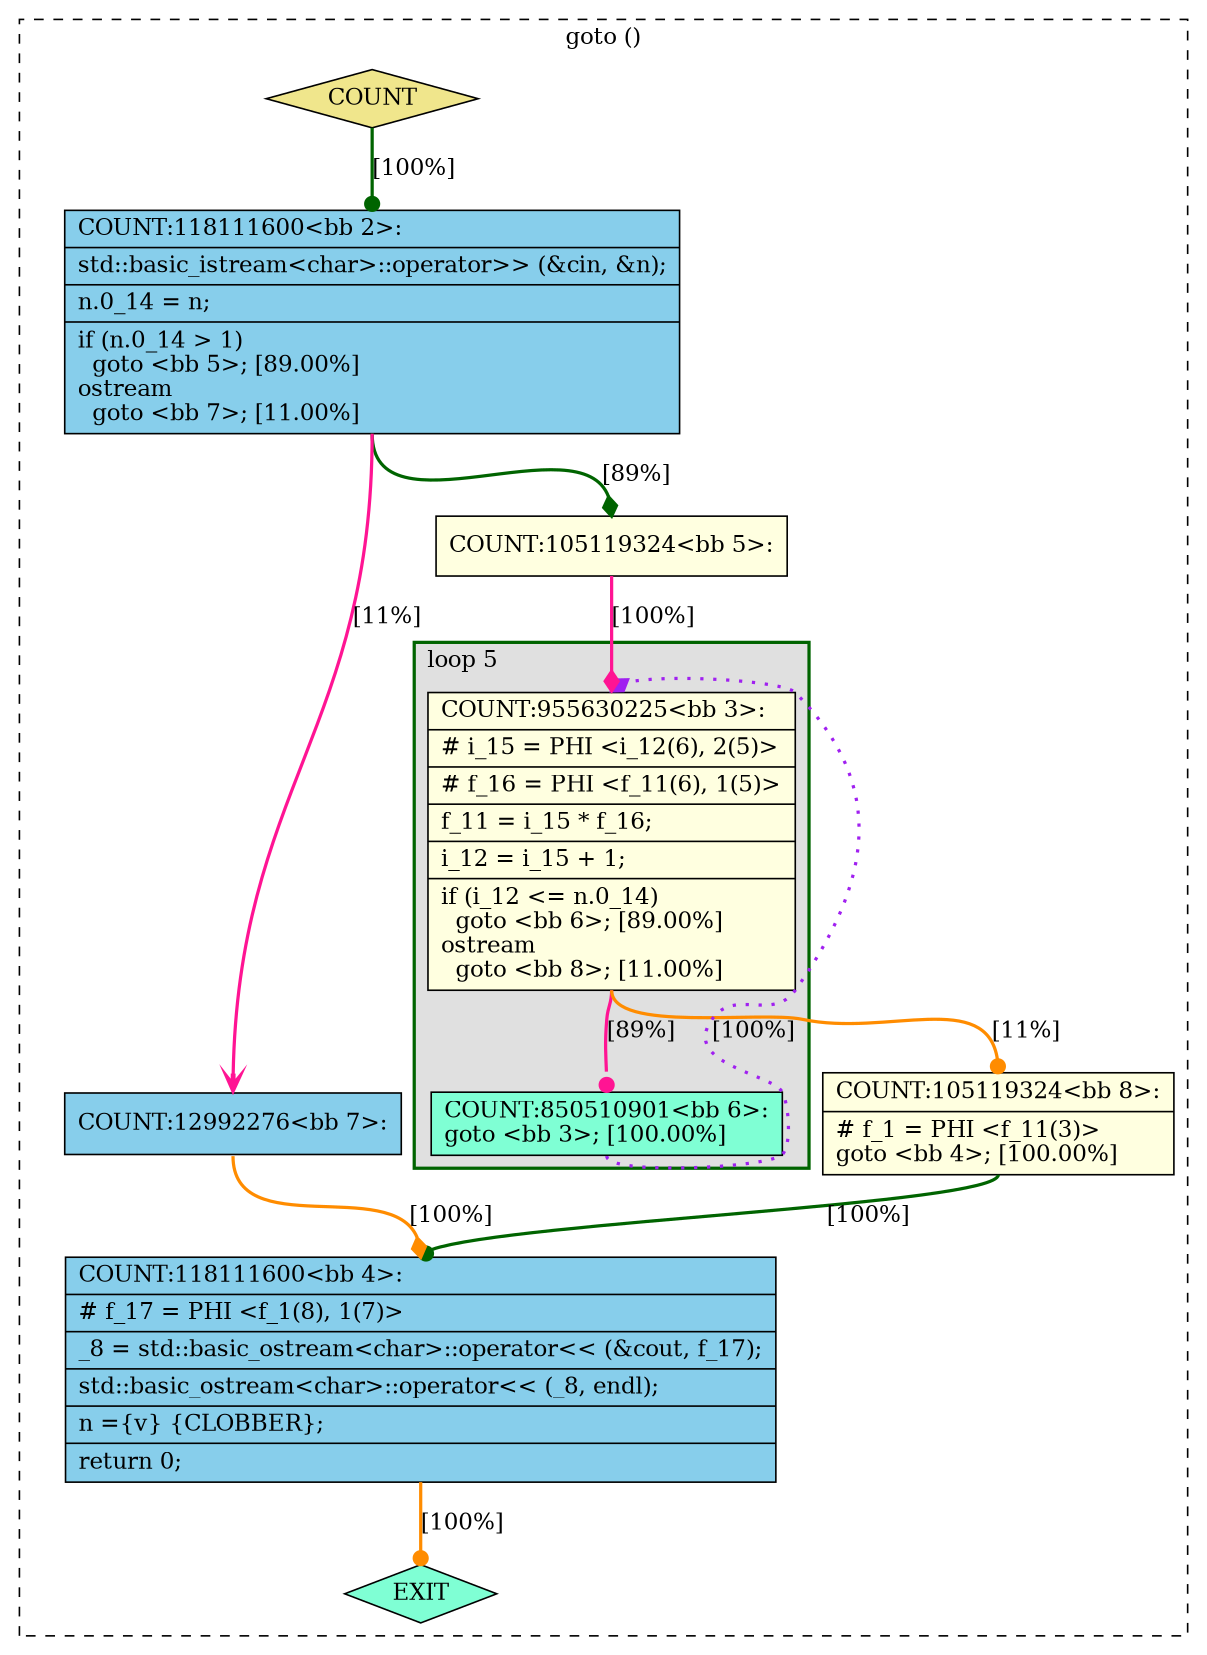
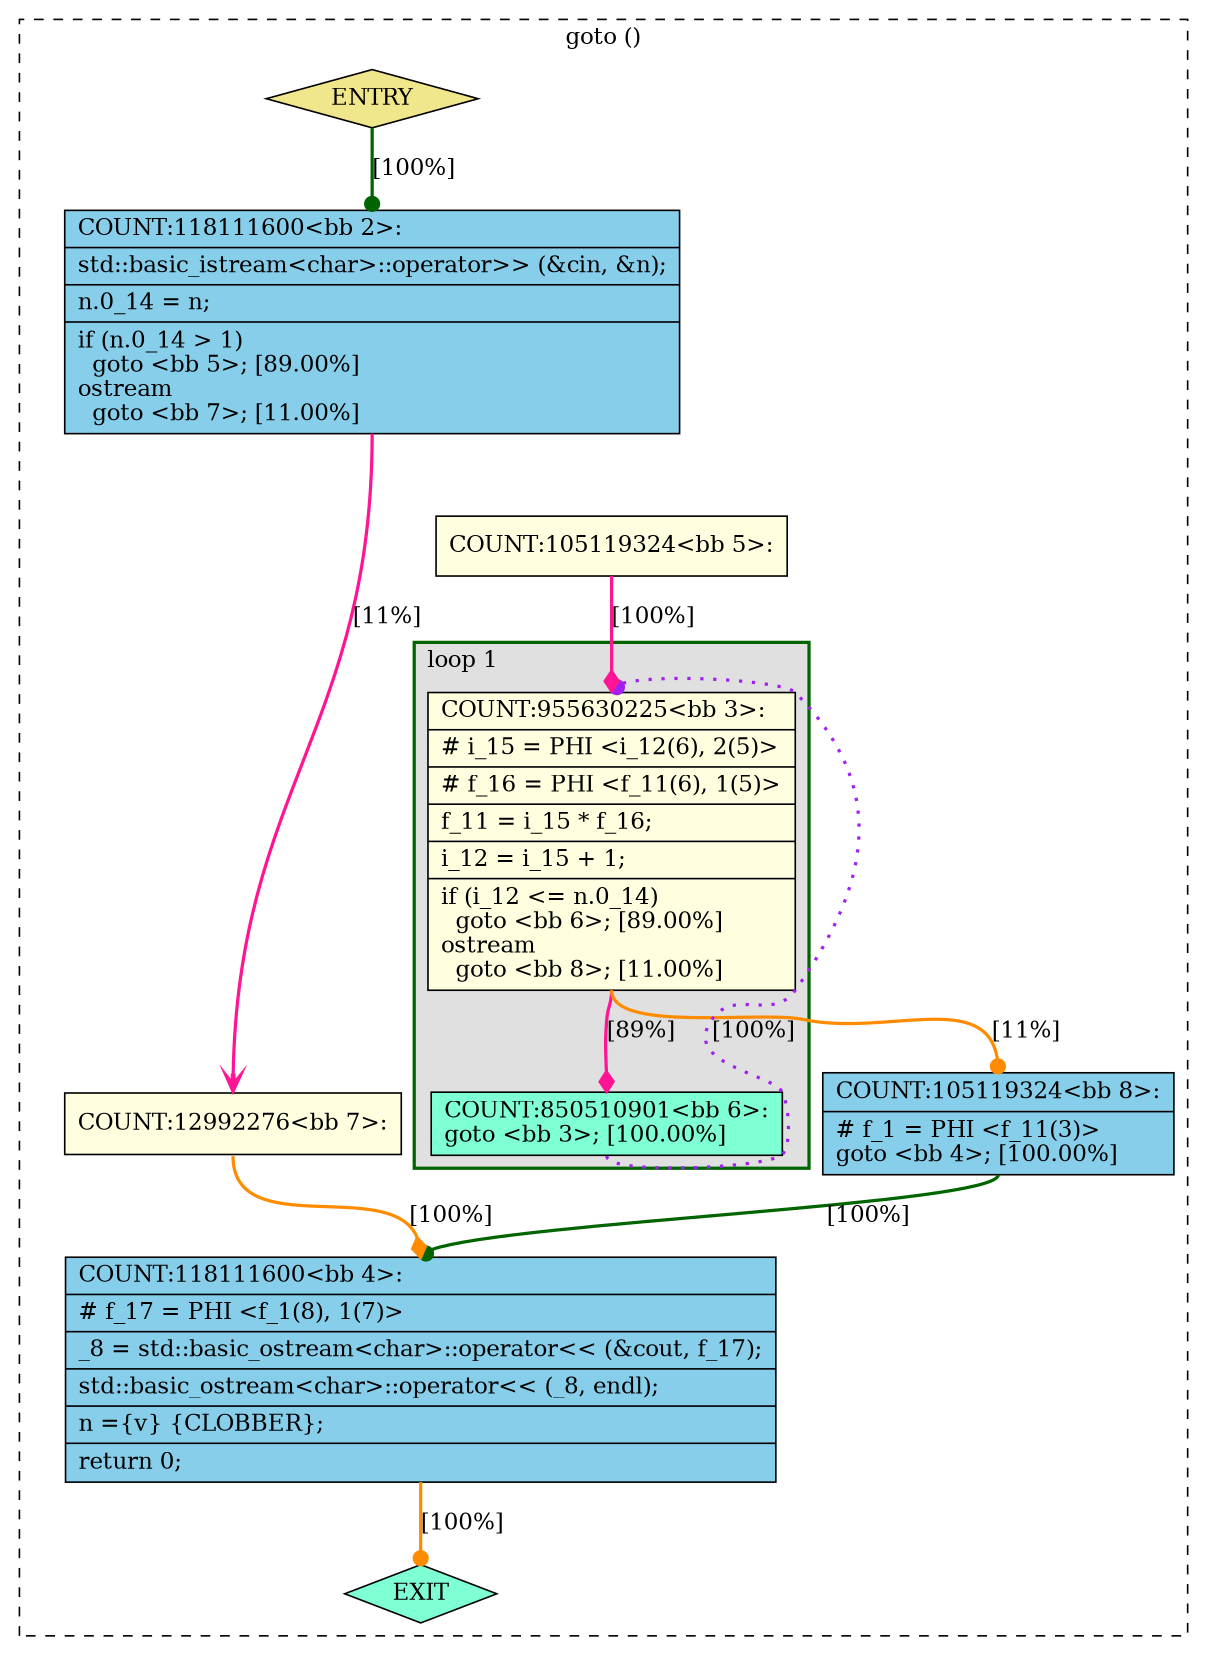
node "COUNT": label "COUNT" -> "ENTRY"
edge "COUNT:118111600<bb 2>:" -> "COUNT:105119324<bb 5>:": removed, label "[89%]"
cluster "loop 5": label "loop 5" -> "loop 1"
edge "COUNT:850510901<bb 6>:" -> "COUNT:955630225<bb 3>:": arrowhead diamond -> dot
edge "COUNT:955630225<bb 3>:" -> "COUNT:850510901<bb 6>:": arrowhead dot -> diamond
node "COUNT:12992276<bb 7>:": fillcolor skyblue -> lightyellow
node "COUNT:105119324<bb 8>:": fillcolor lightyellow -> skyblue
